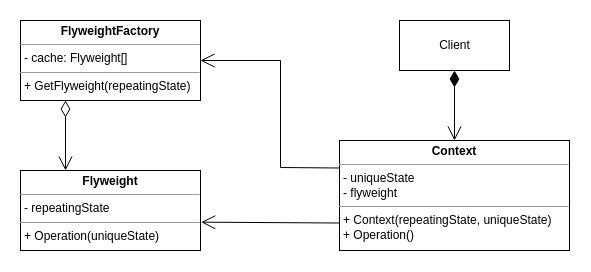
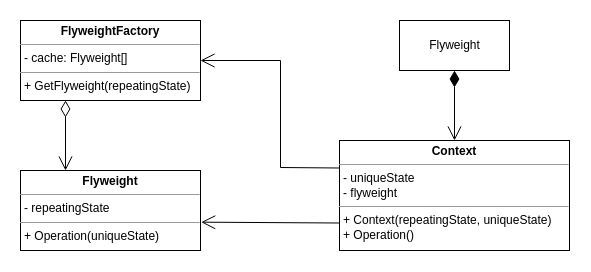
node "Client": label "Client" -> "Flyweight"
